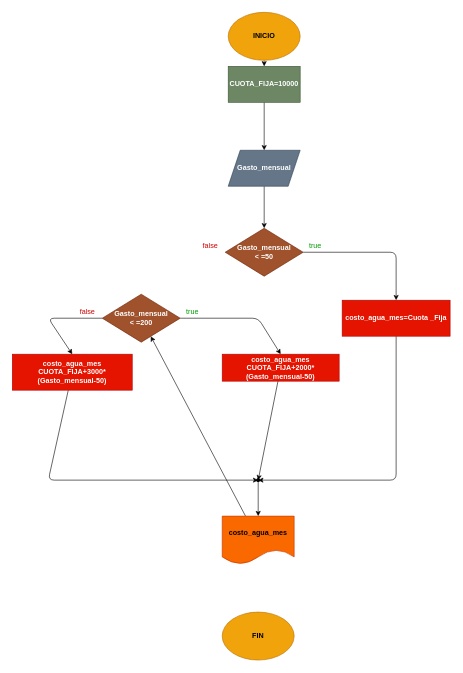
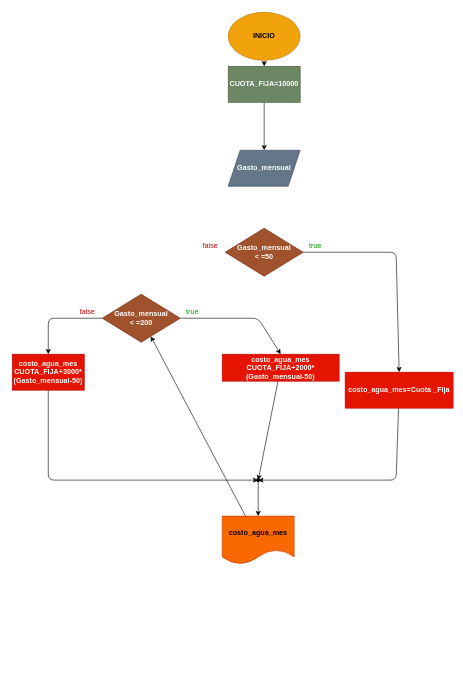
edge "Gasto_mensual" -> "Gasto_mensual < =50": removed
node "costo_agua_mes=Cuota _Fija": moved (396, 318) -> (399, 390)
node "costo_agua_mes CUOTA_FIJA+3000* (Gasto_mensual-50)": size 120x36 -> 72x36
node "FIN": removed
